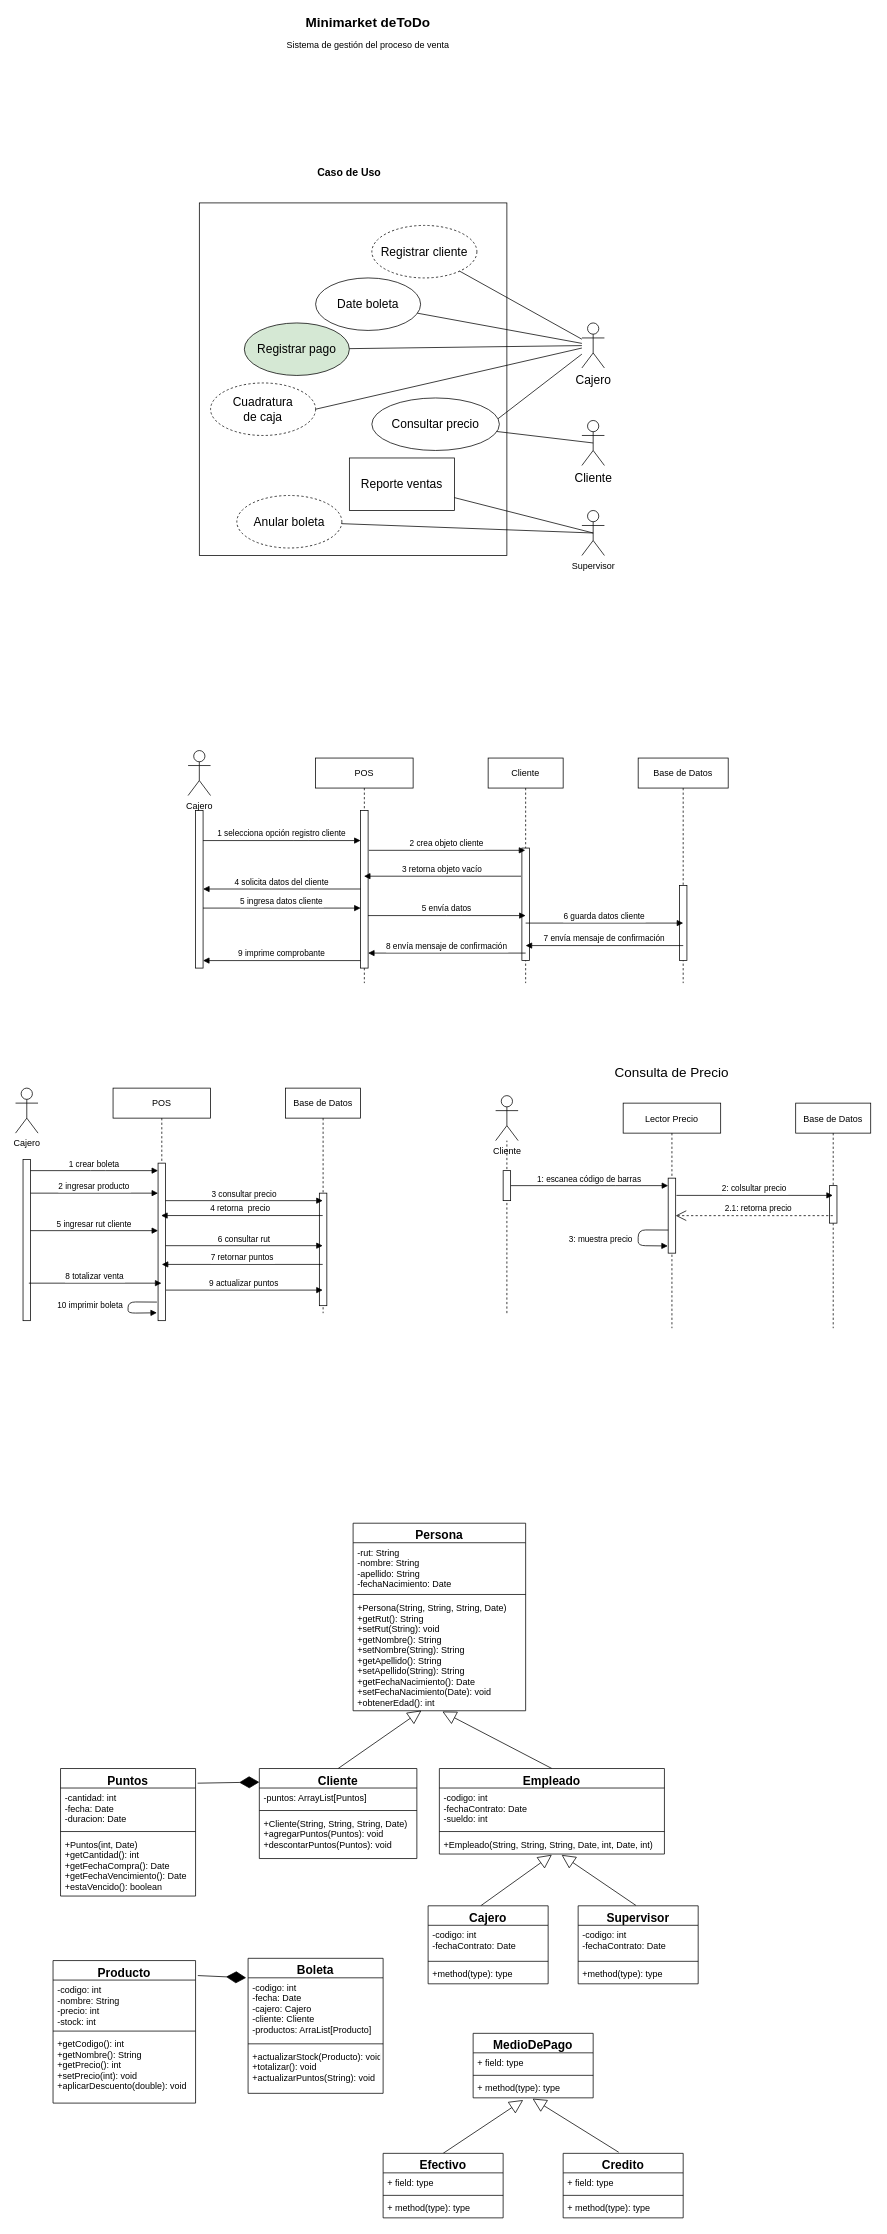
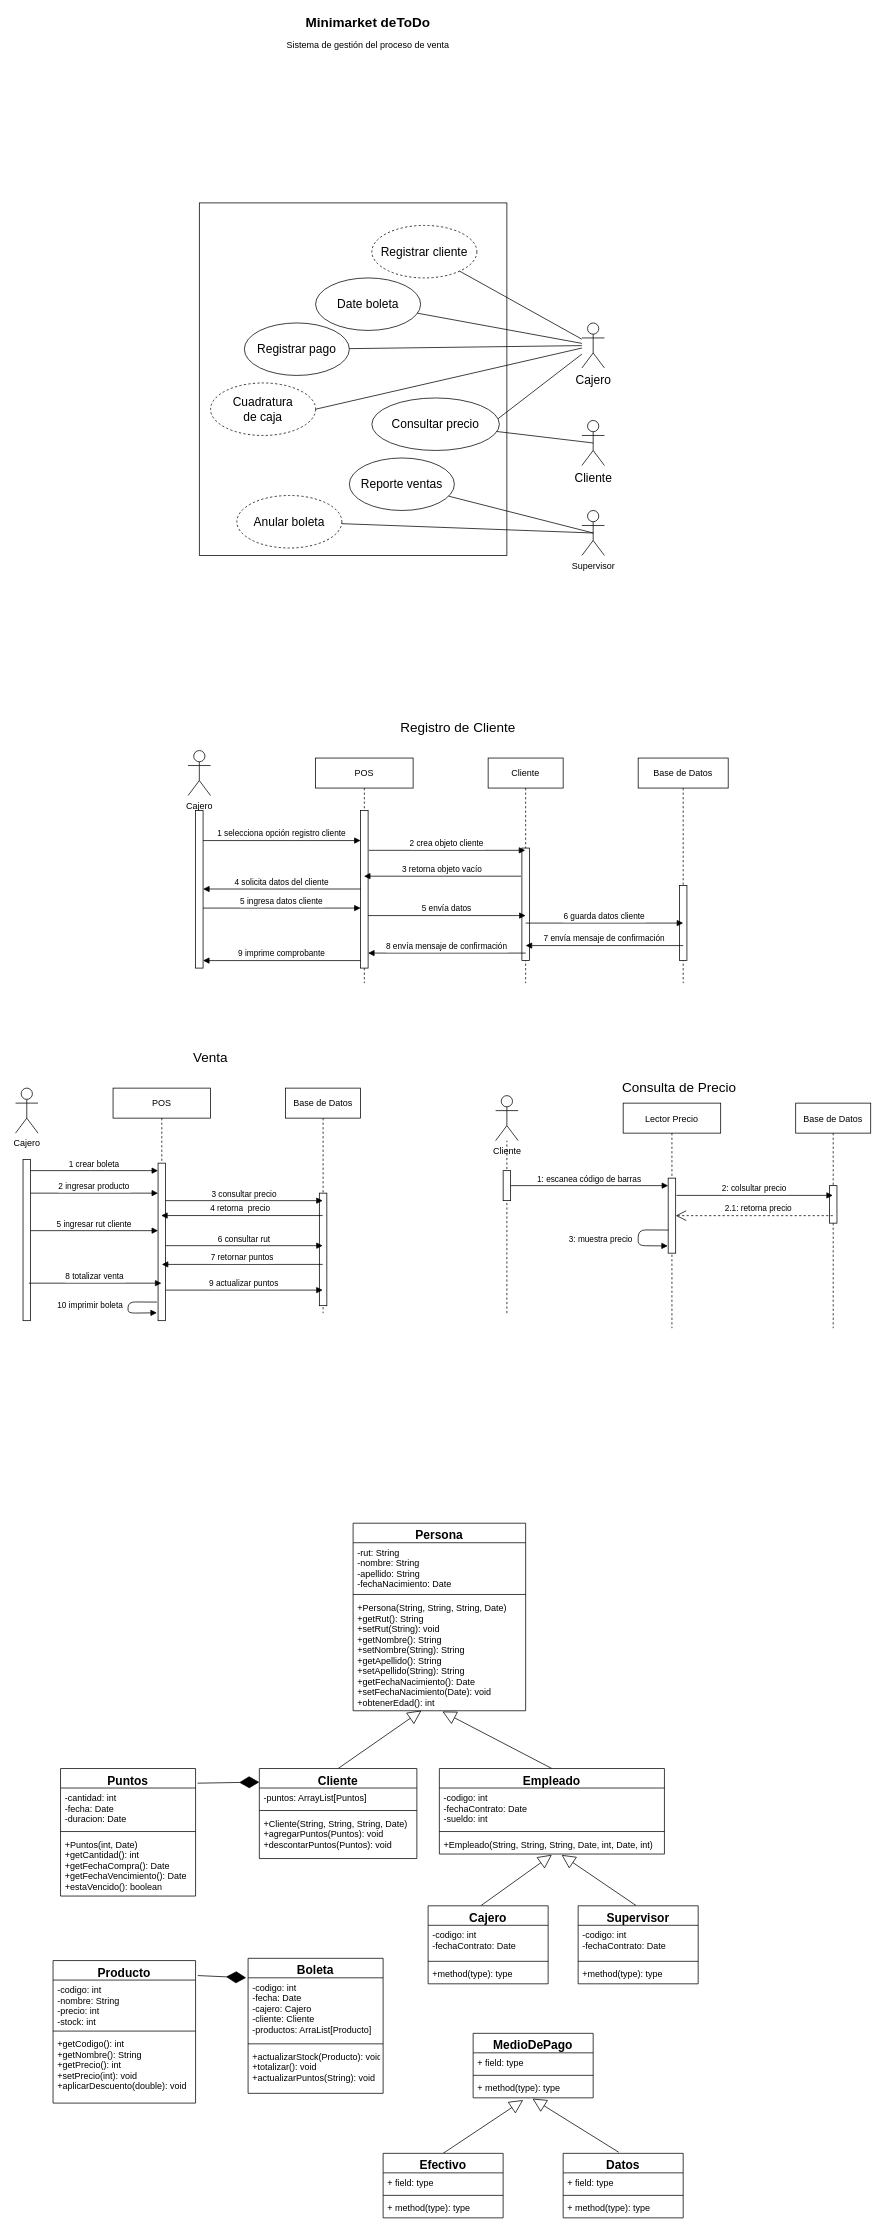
node "Caso de Uso": removed
node "Registrar pago": fillcolor #d5e8d4 -> #ffffff
node "Reporte ventas": shape rectangle -> ellipse
node "Registro de Cliente": added
node "Venta": added
node "Consulta de Precio": moved (672, 1073) -> (679, 1088)
node "Credito": label "Credito" -> "Datos"
